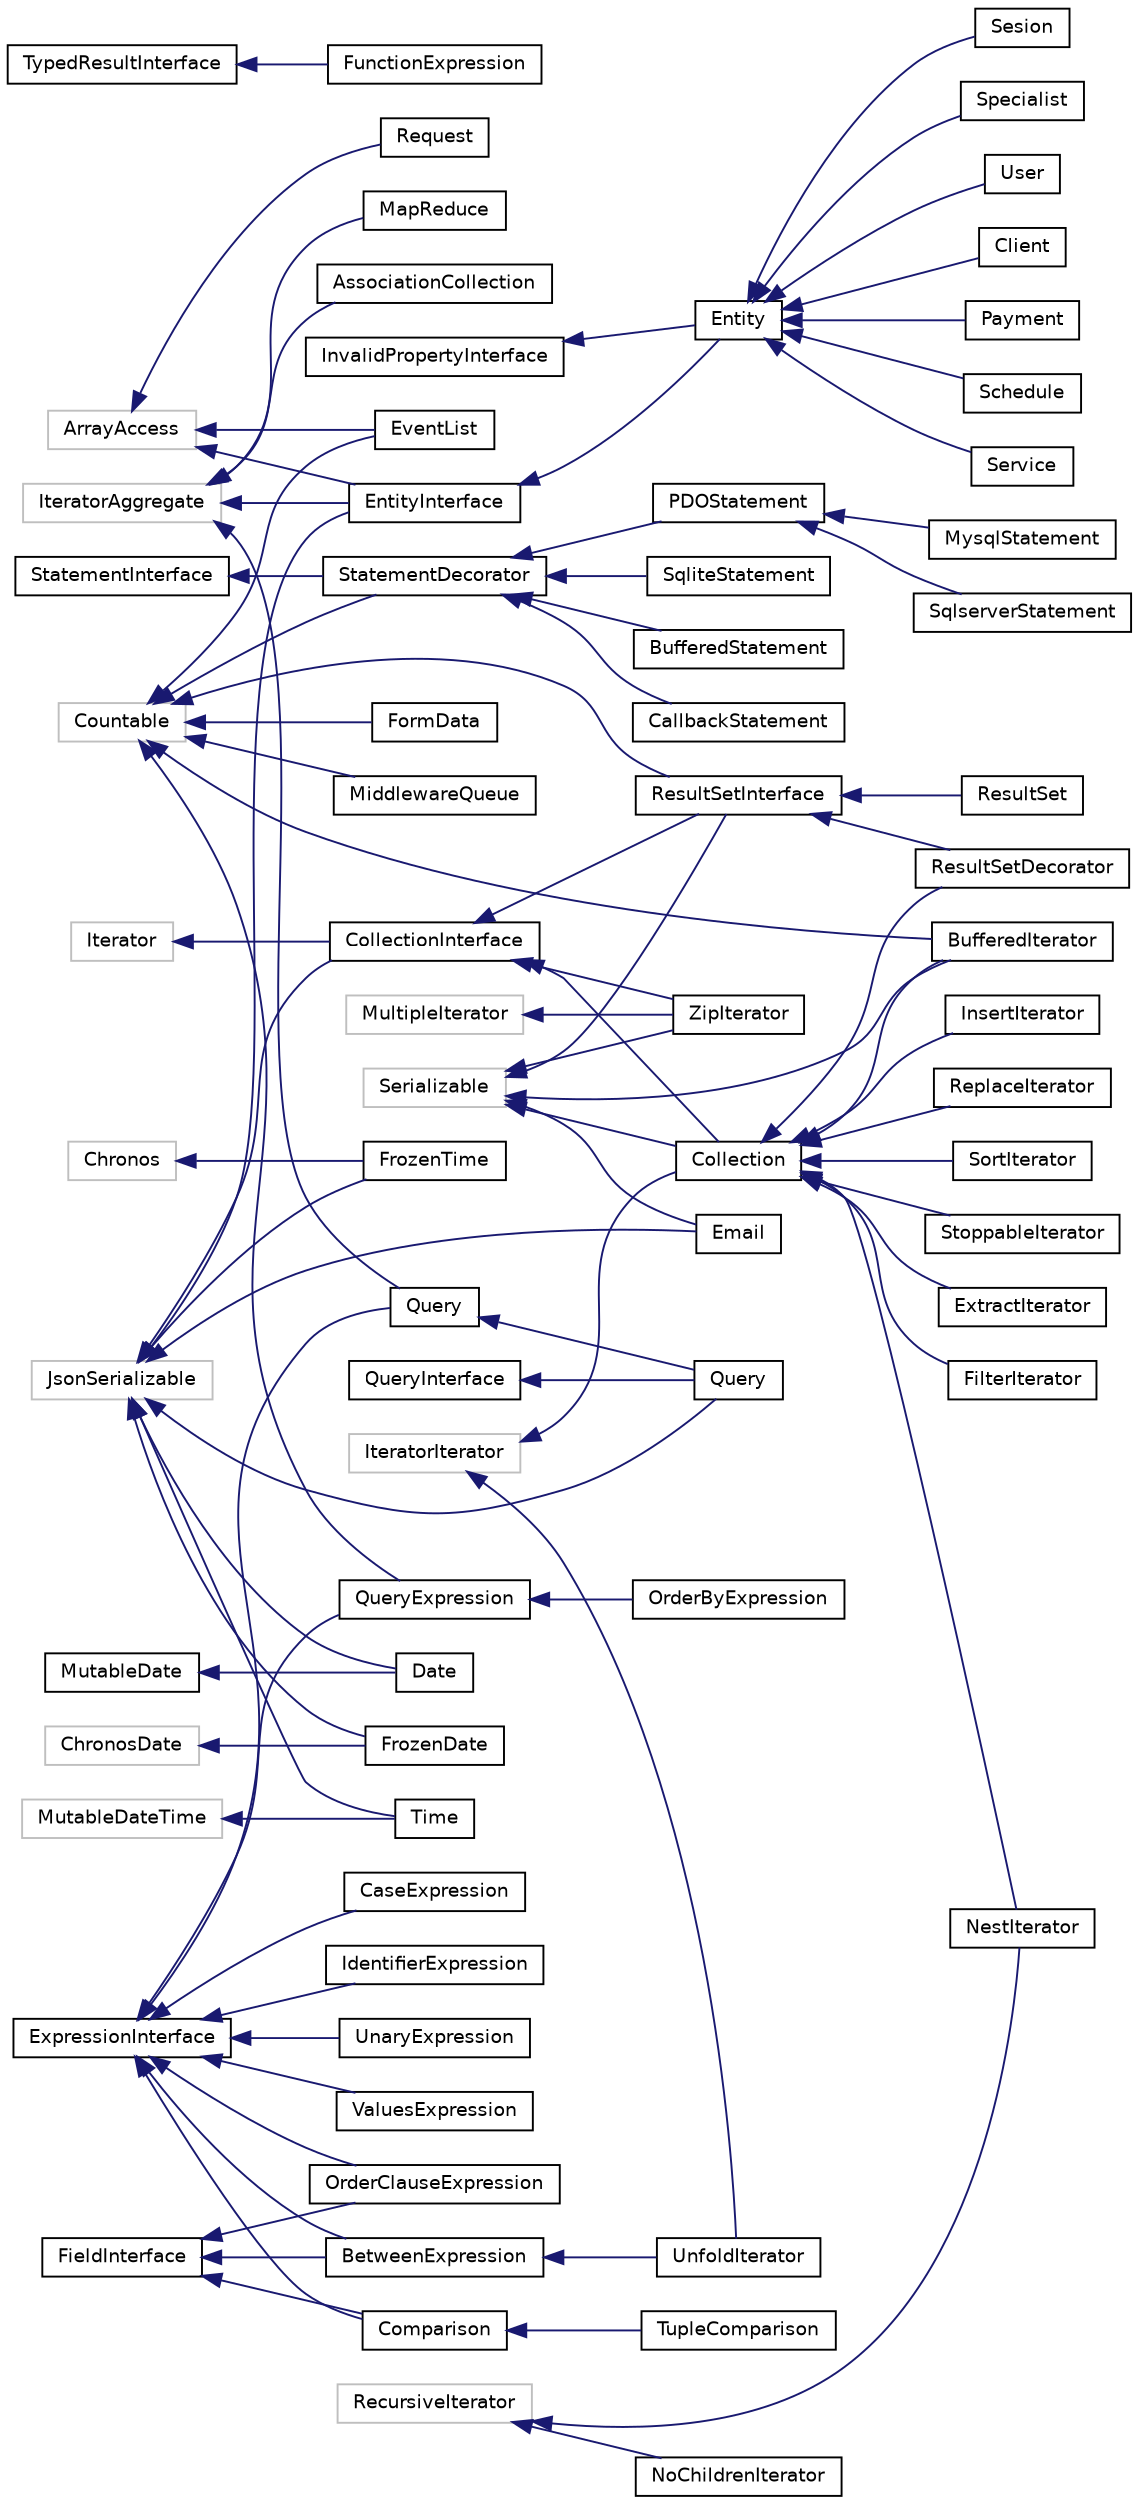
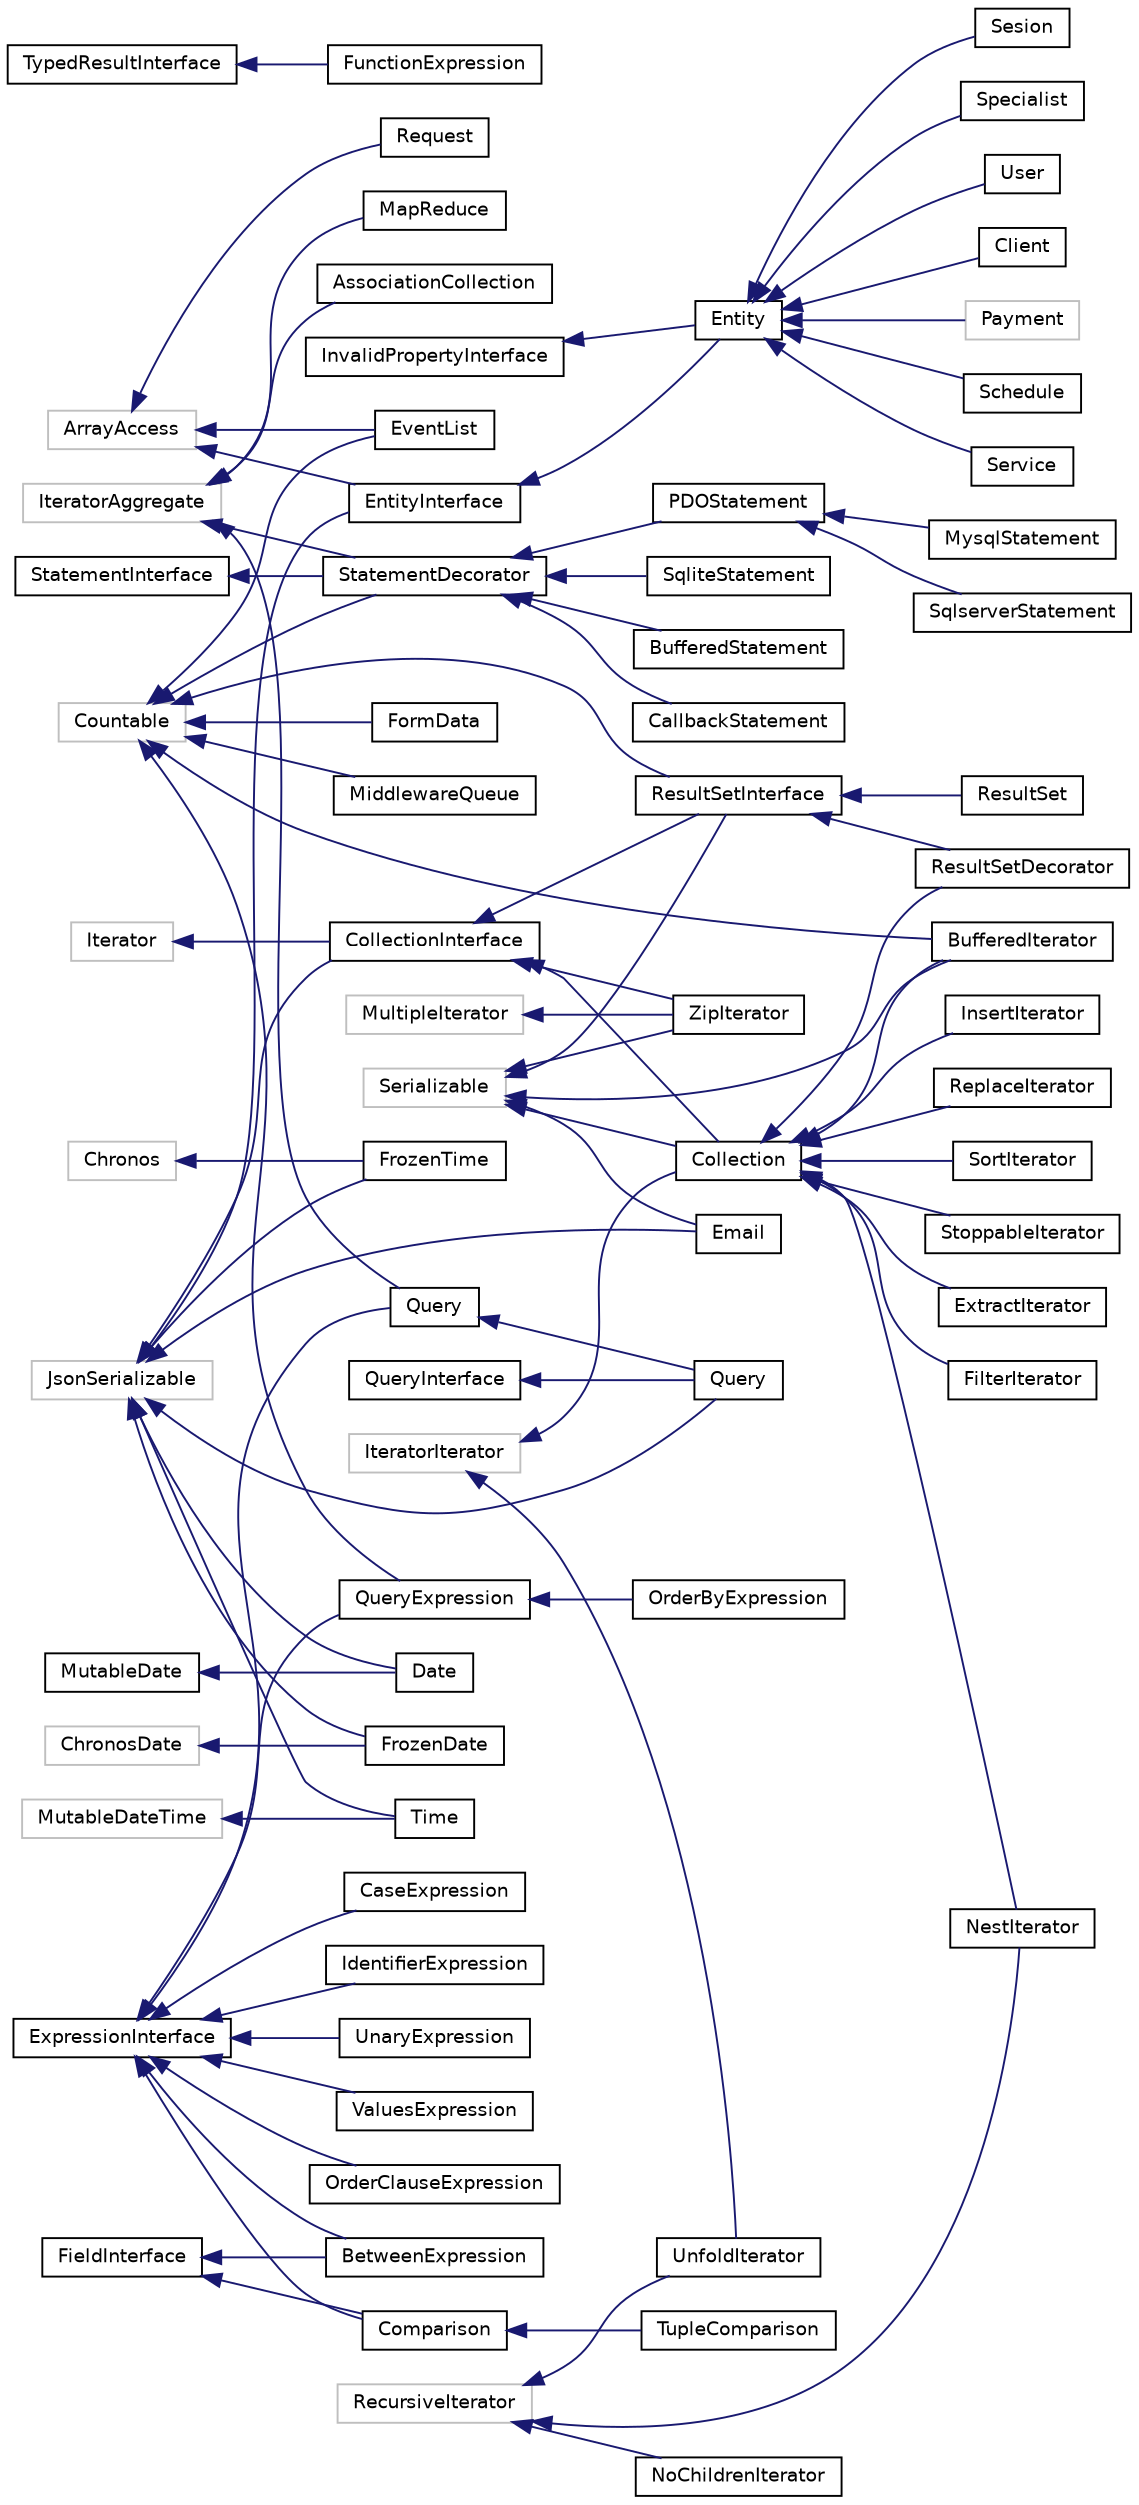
node "Payment": color black -> grey75
edge "EntityInterface" -> "IteratorAggregate": now "StatementDecorator" -> "IteratorAggregate"
edge "OrderClauseExpression" -> "FieldInterface": removed
edge "UnfoldIterator" -> "BetweenExpression": now "UnfoldIterator" -> "RecursiveIterator"
